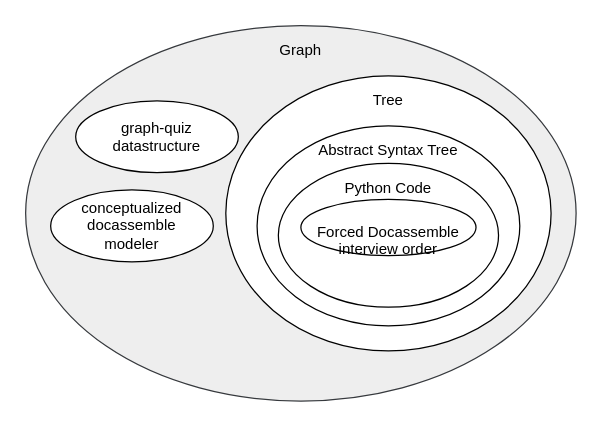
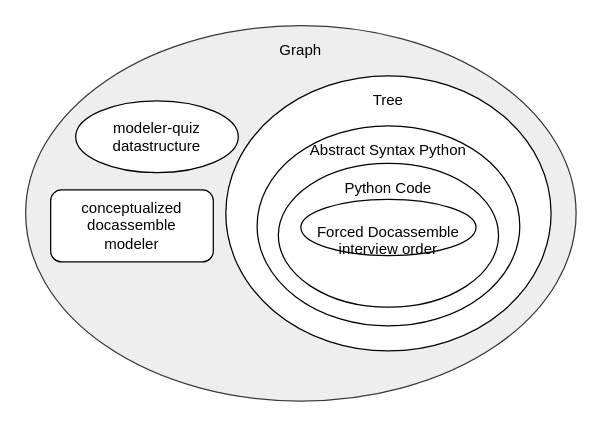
node "graph-quiz datastructure": label "graph-quiz datastructure" -> "modeler-quiz datastructure"
node "Abstract Syntax Tree": label "Abstract Syntax Tree" -> "Abstract Syntax Python"
node "conceptualized docassemble modeler": shape ellipse -> rounded rectangle
